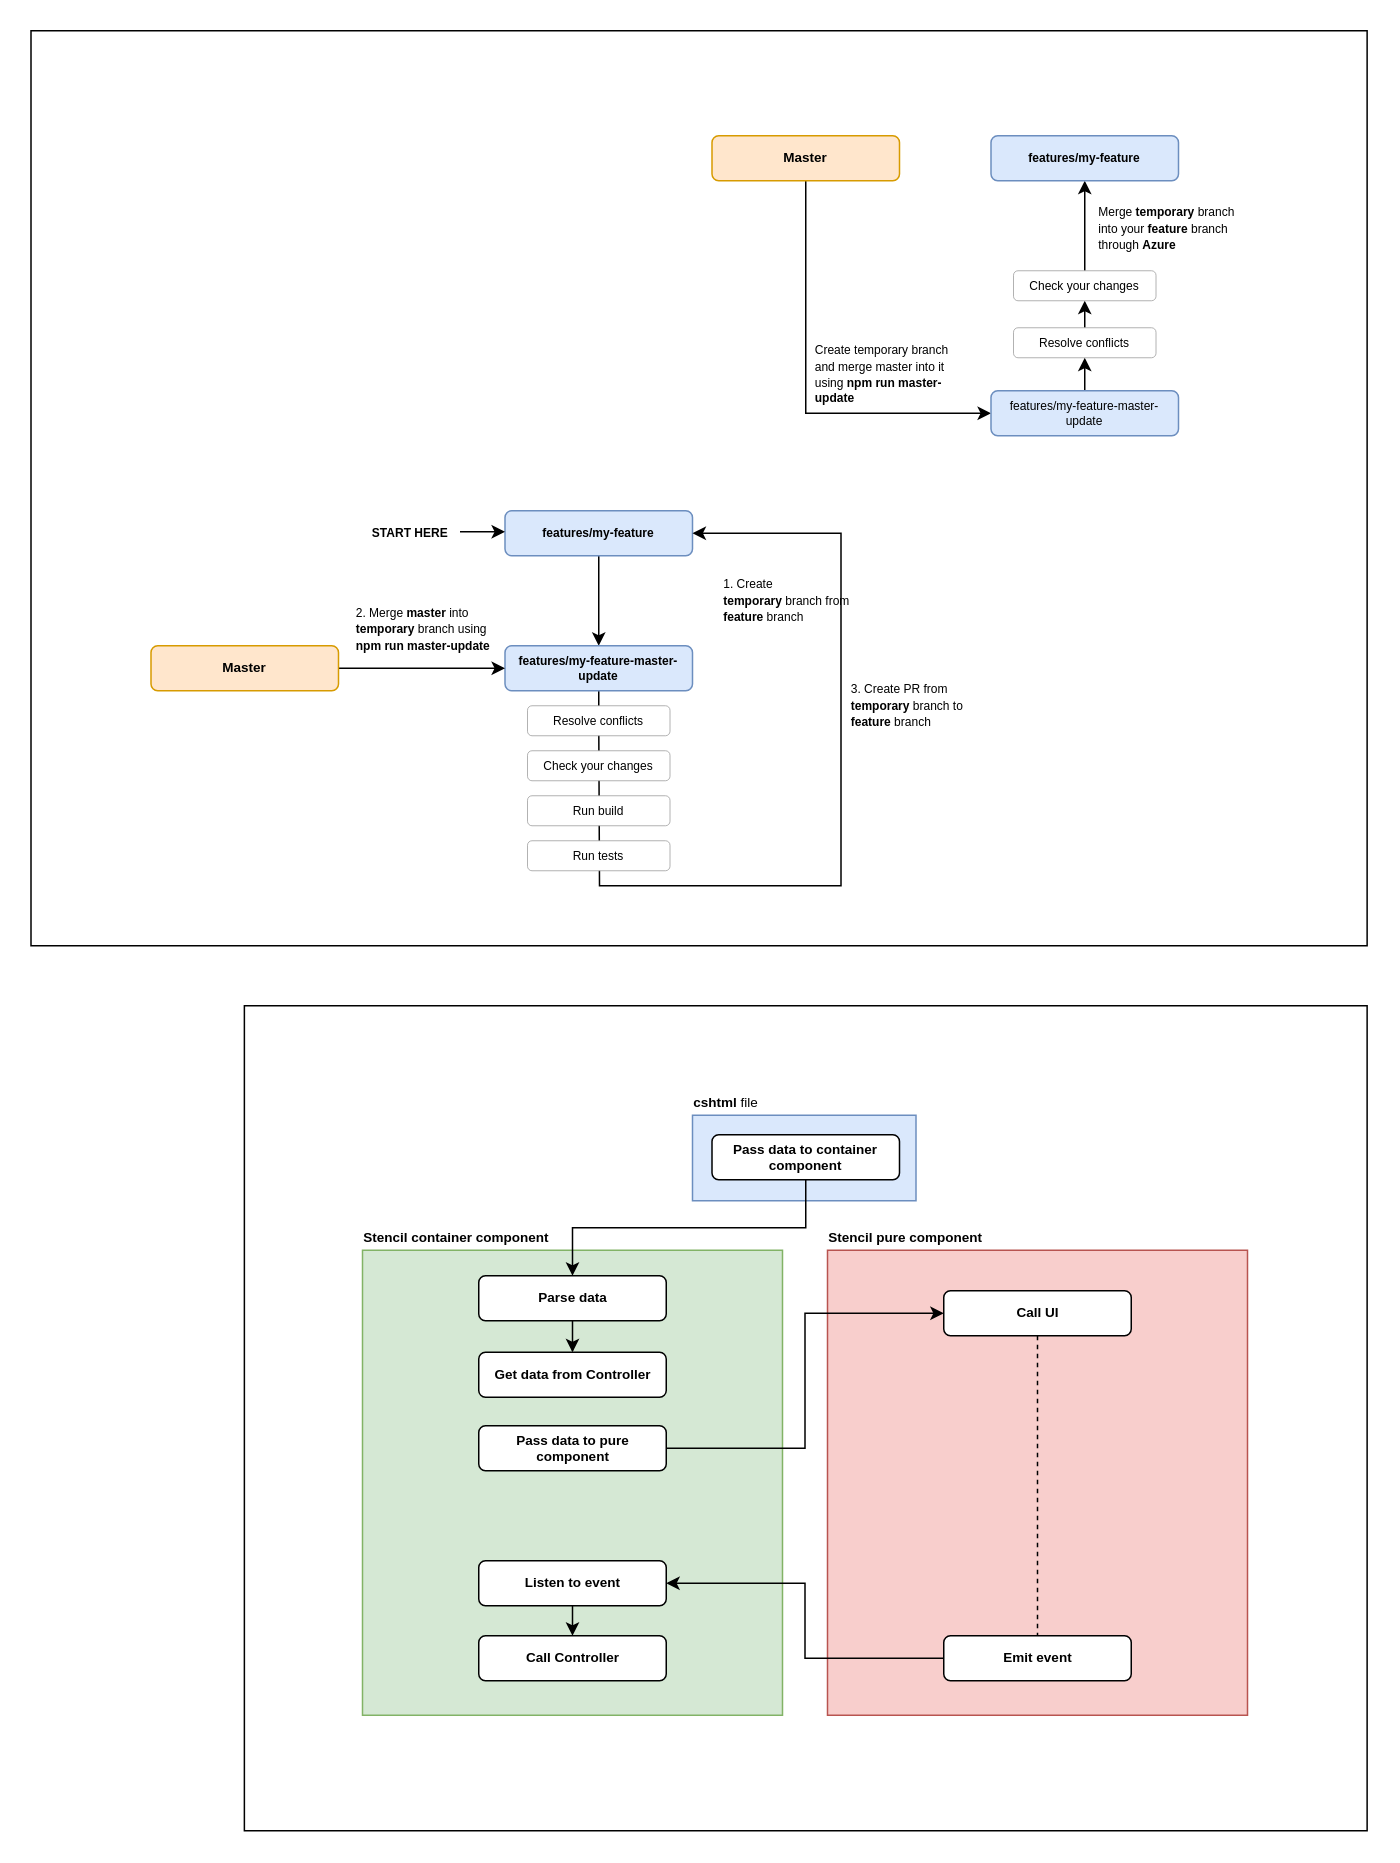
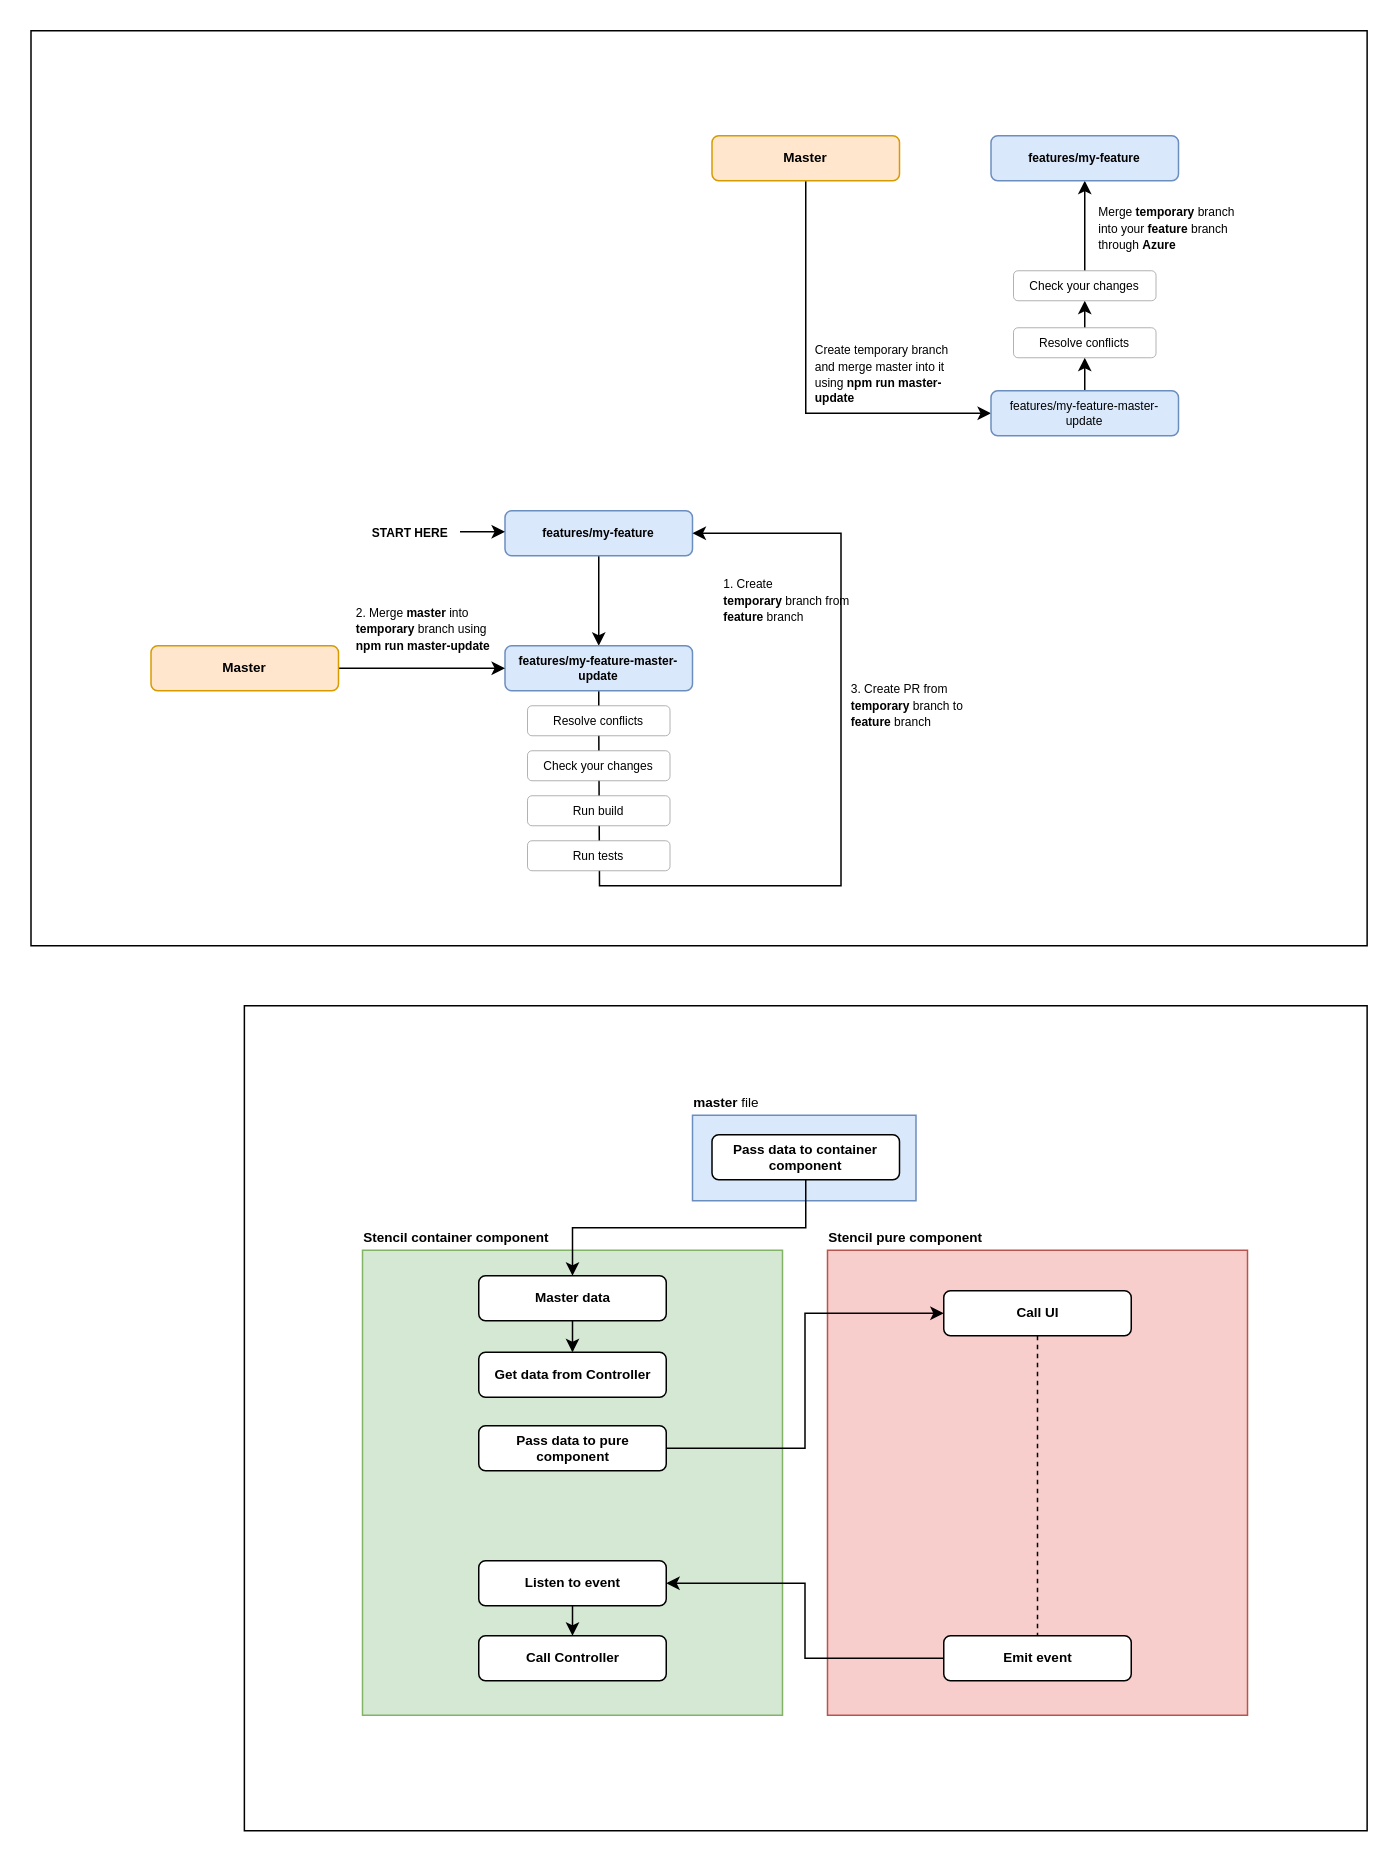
node "cshtml file": label "cshtml file" -> "master file"
node "Parse data": label "Parse data" -> "Master data"
